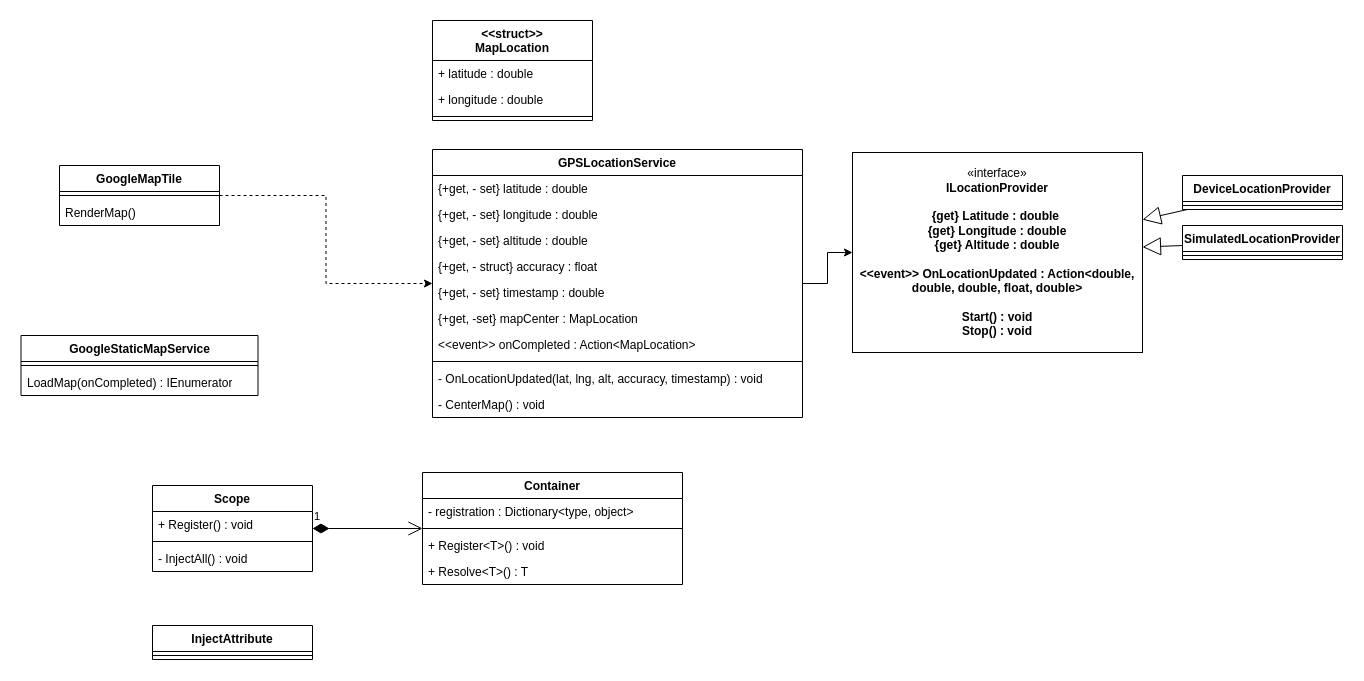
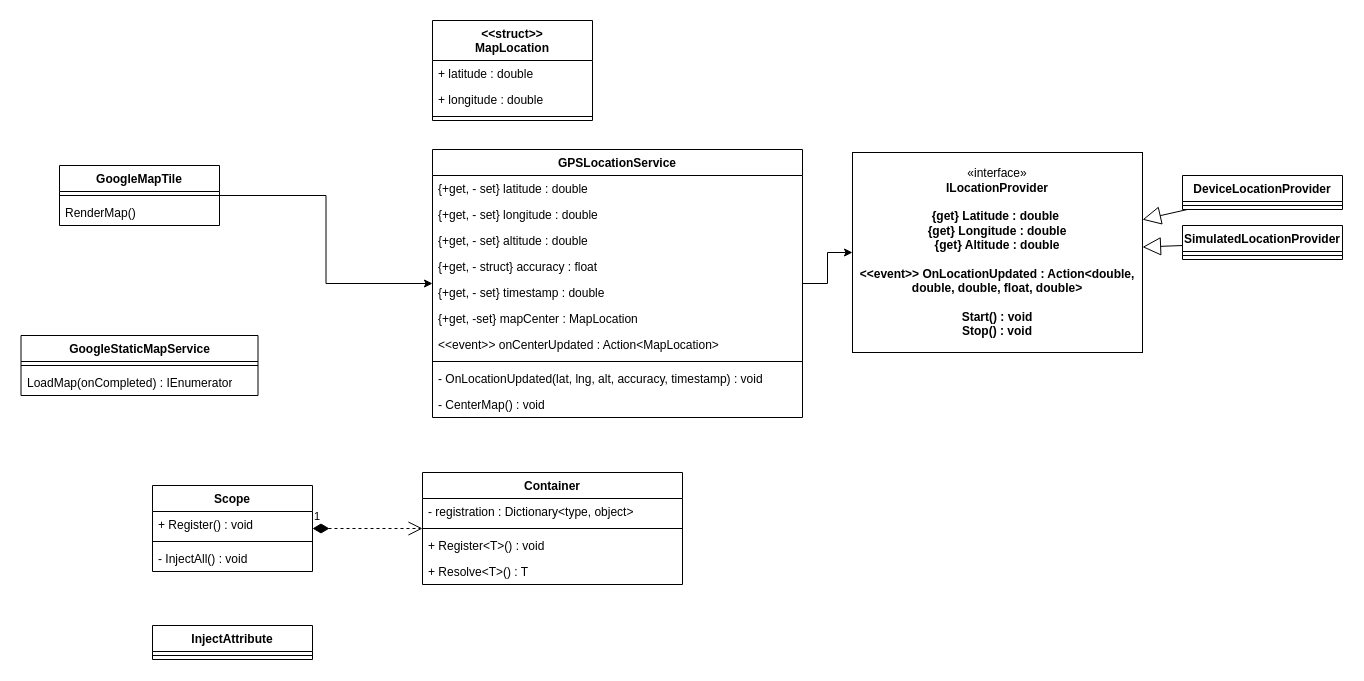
edge "GoogleMapTile" -> "GPSLocationService": style dashed -> solid
node "<<event>> onCompleted : Action<MapLocation>": label "<<event>> onCompleted : Action<MapLocation>" -> "<<event>> onCenterUpdated : Action<MapLocation>"
edge "Scope" -- "Container": style solid -> dashed
